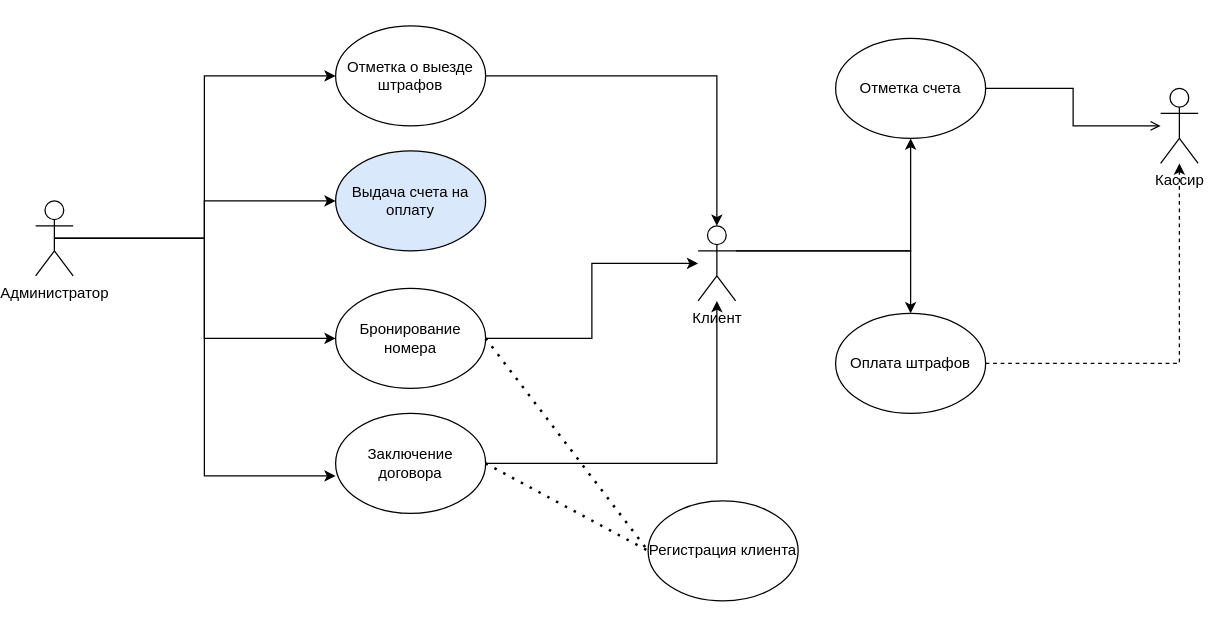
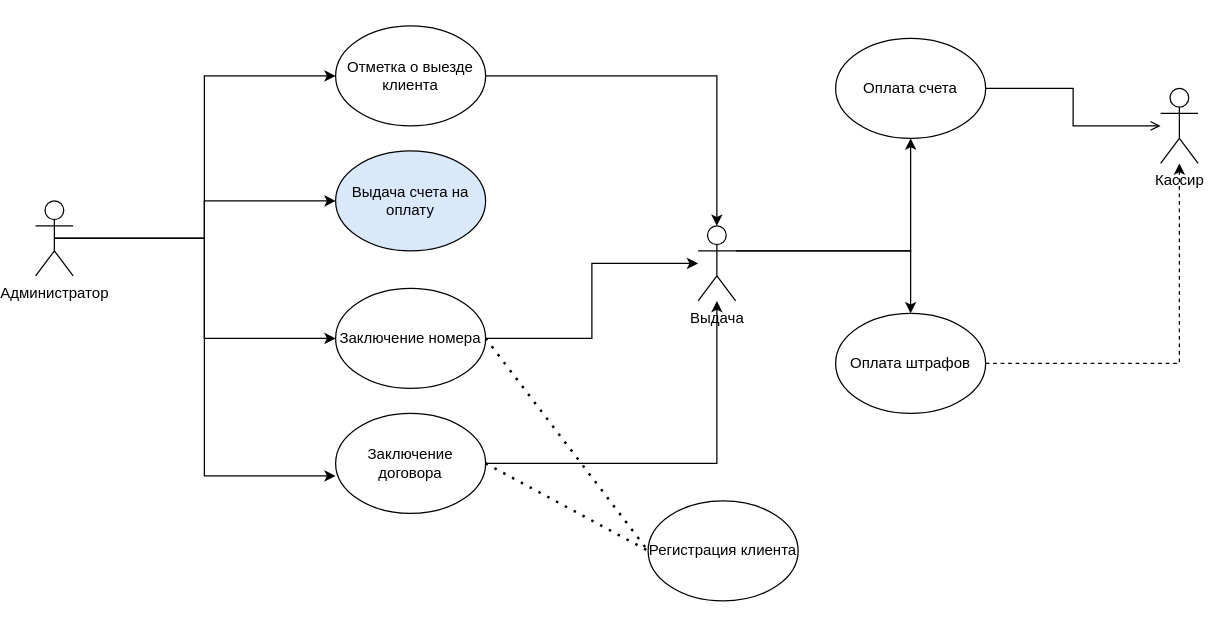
node "Отметка о выезде штрафов": label "Отметка о выезде штрафов" -> "Отметка о выезде клиента"
node "Отметка счета": label "Отметка счета" -> "Оплата счета"
node "Клиент": label "Клиент" -> "Выдача"
node "Бронирование номера": label "Бронирование номера" -> "Заключение номера"
